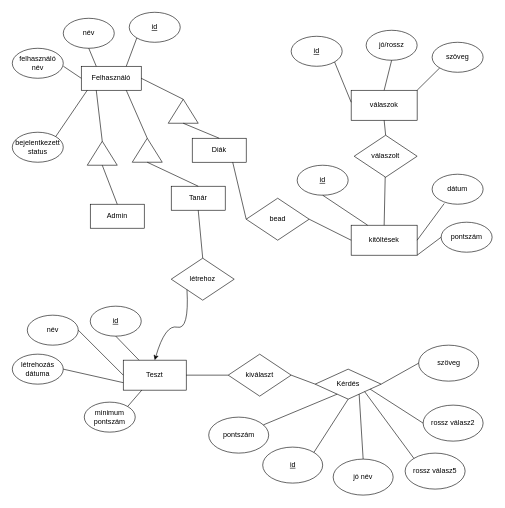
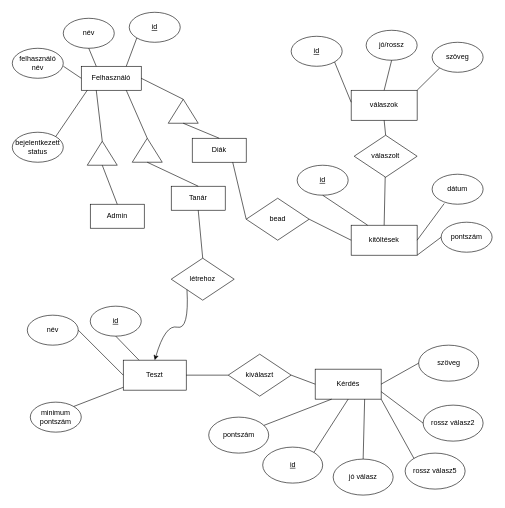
node "létrehozás dátuma": removed
edge "létrehozás dátuma" -- "Teszt": removed
node "Kérdés": shape diamond -> rectangle
node "minimum pontszám": moved (110, 417) -> (56, 417)
node "jó név": label "jó név" -> "jó válasz"
